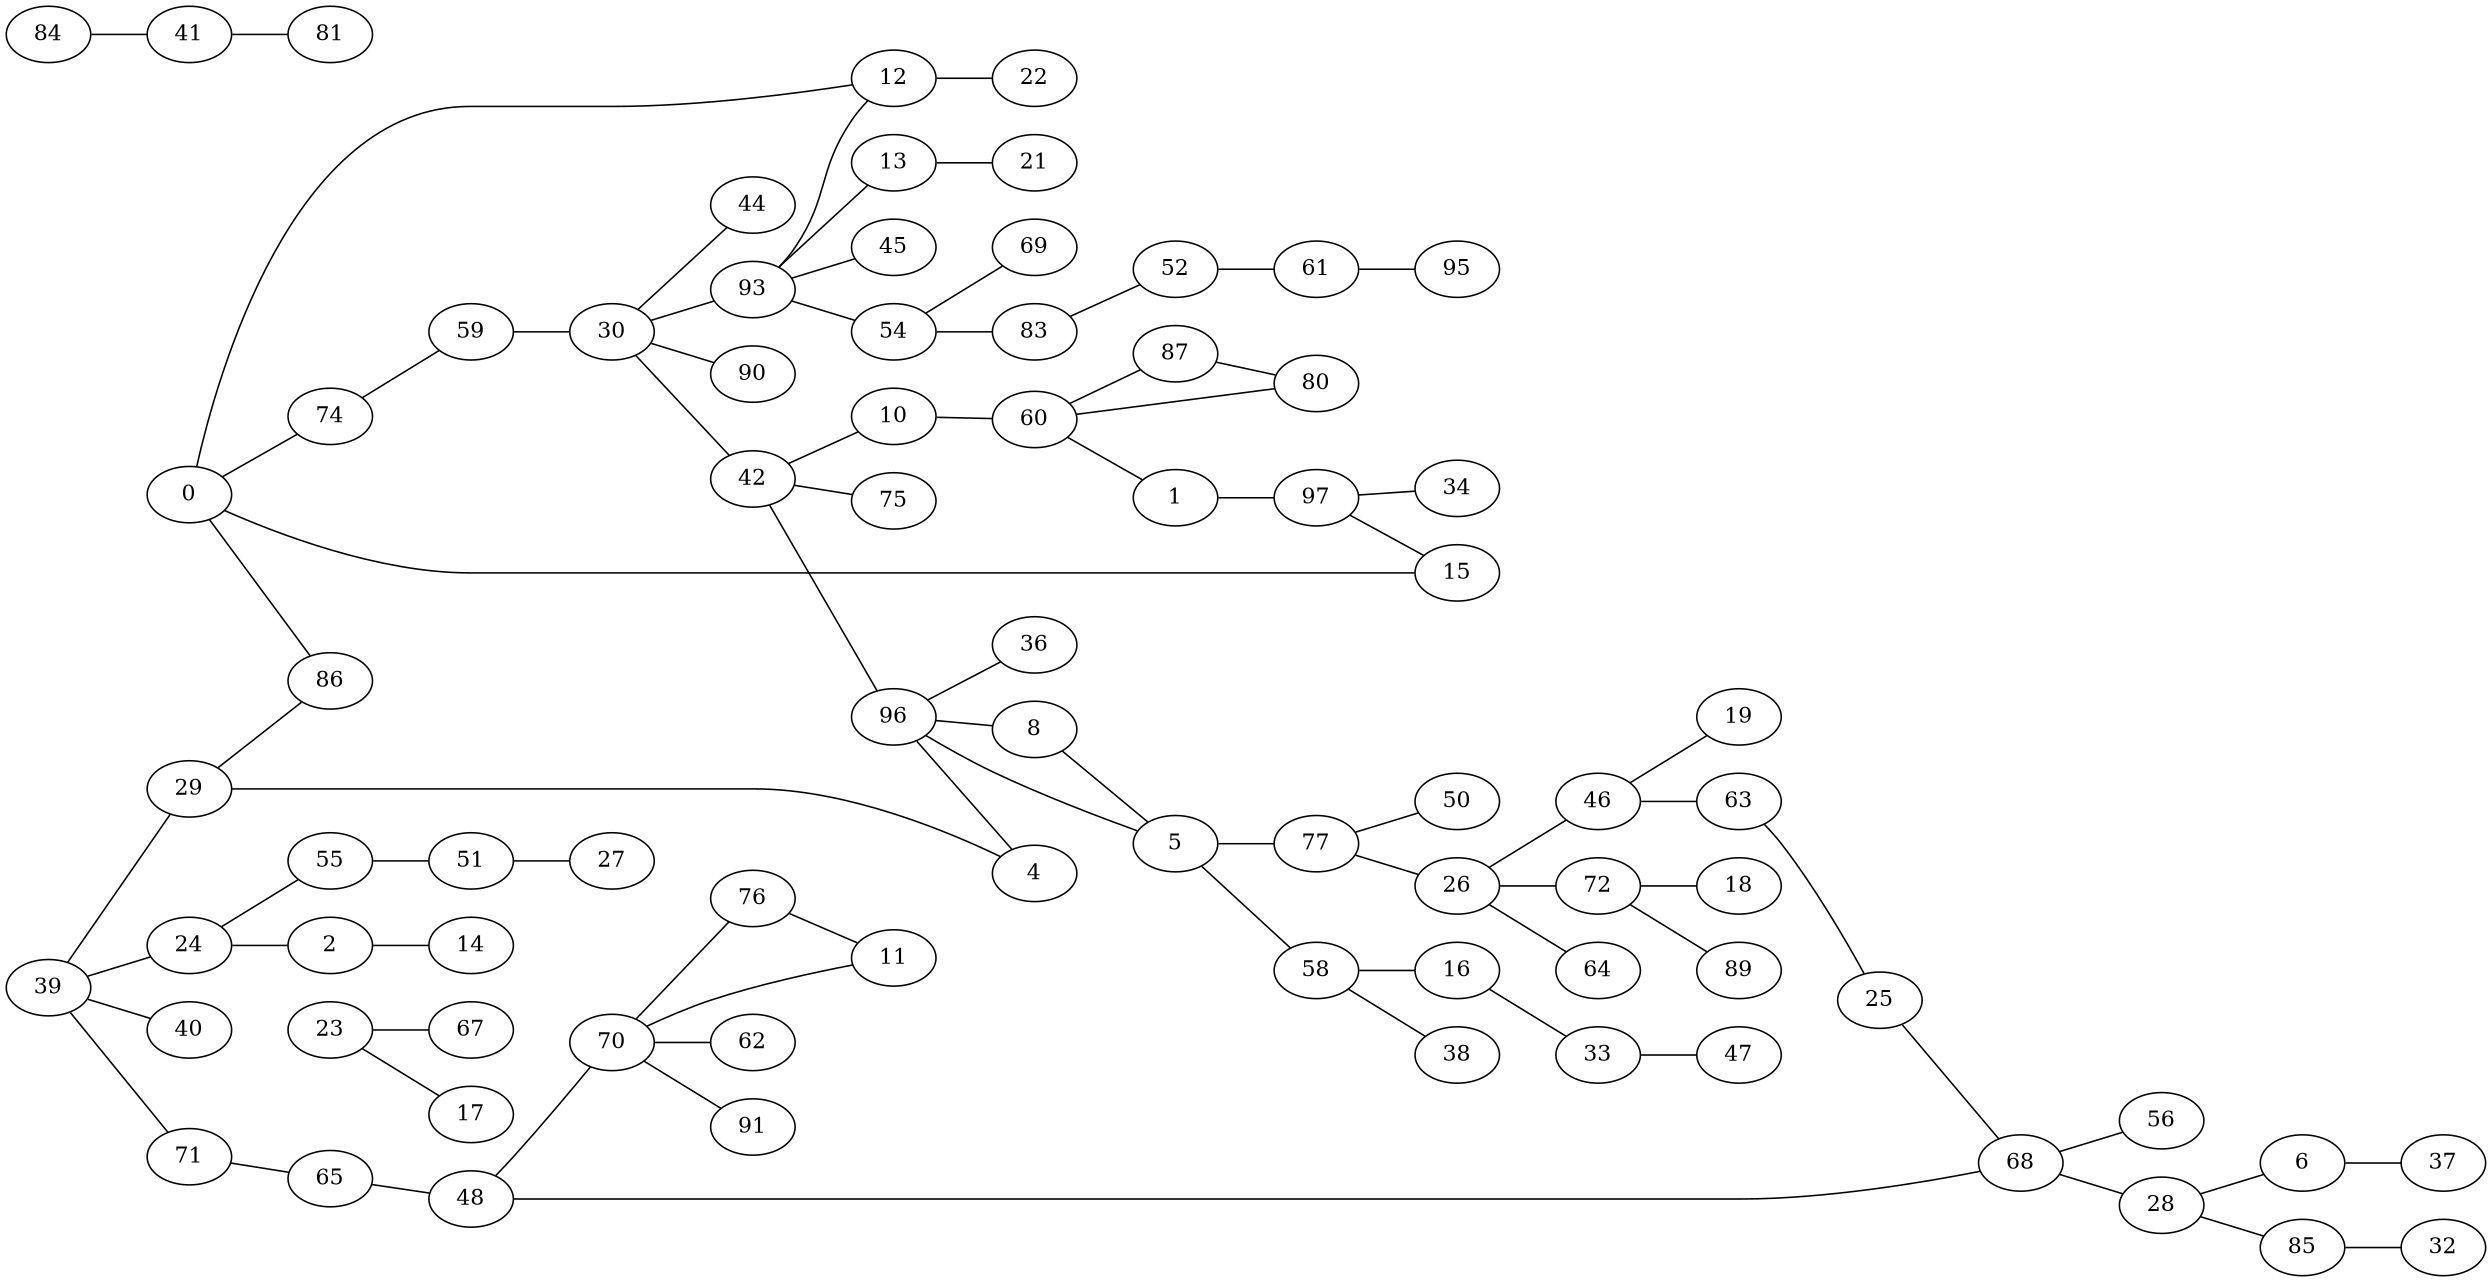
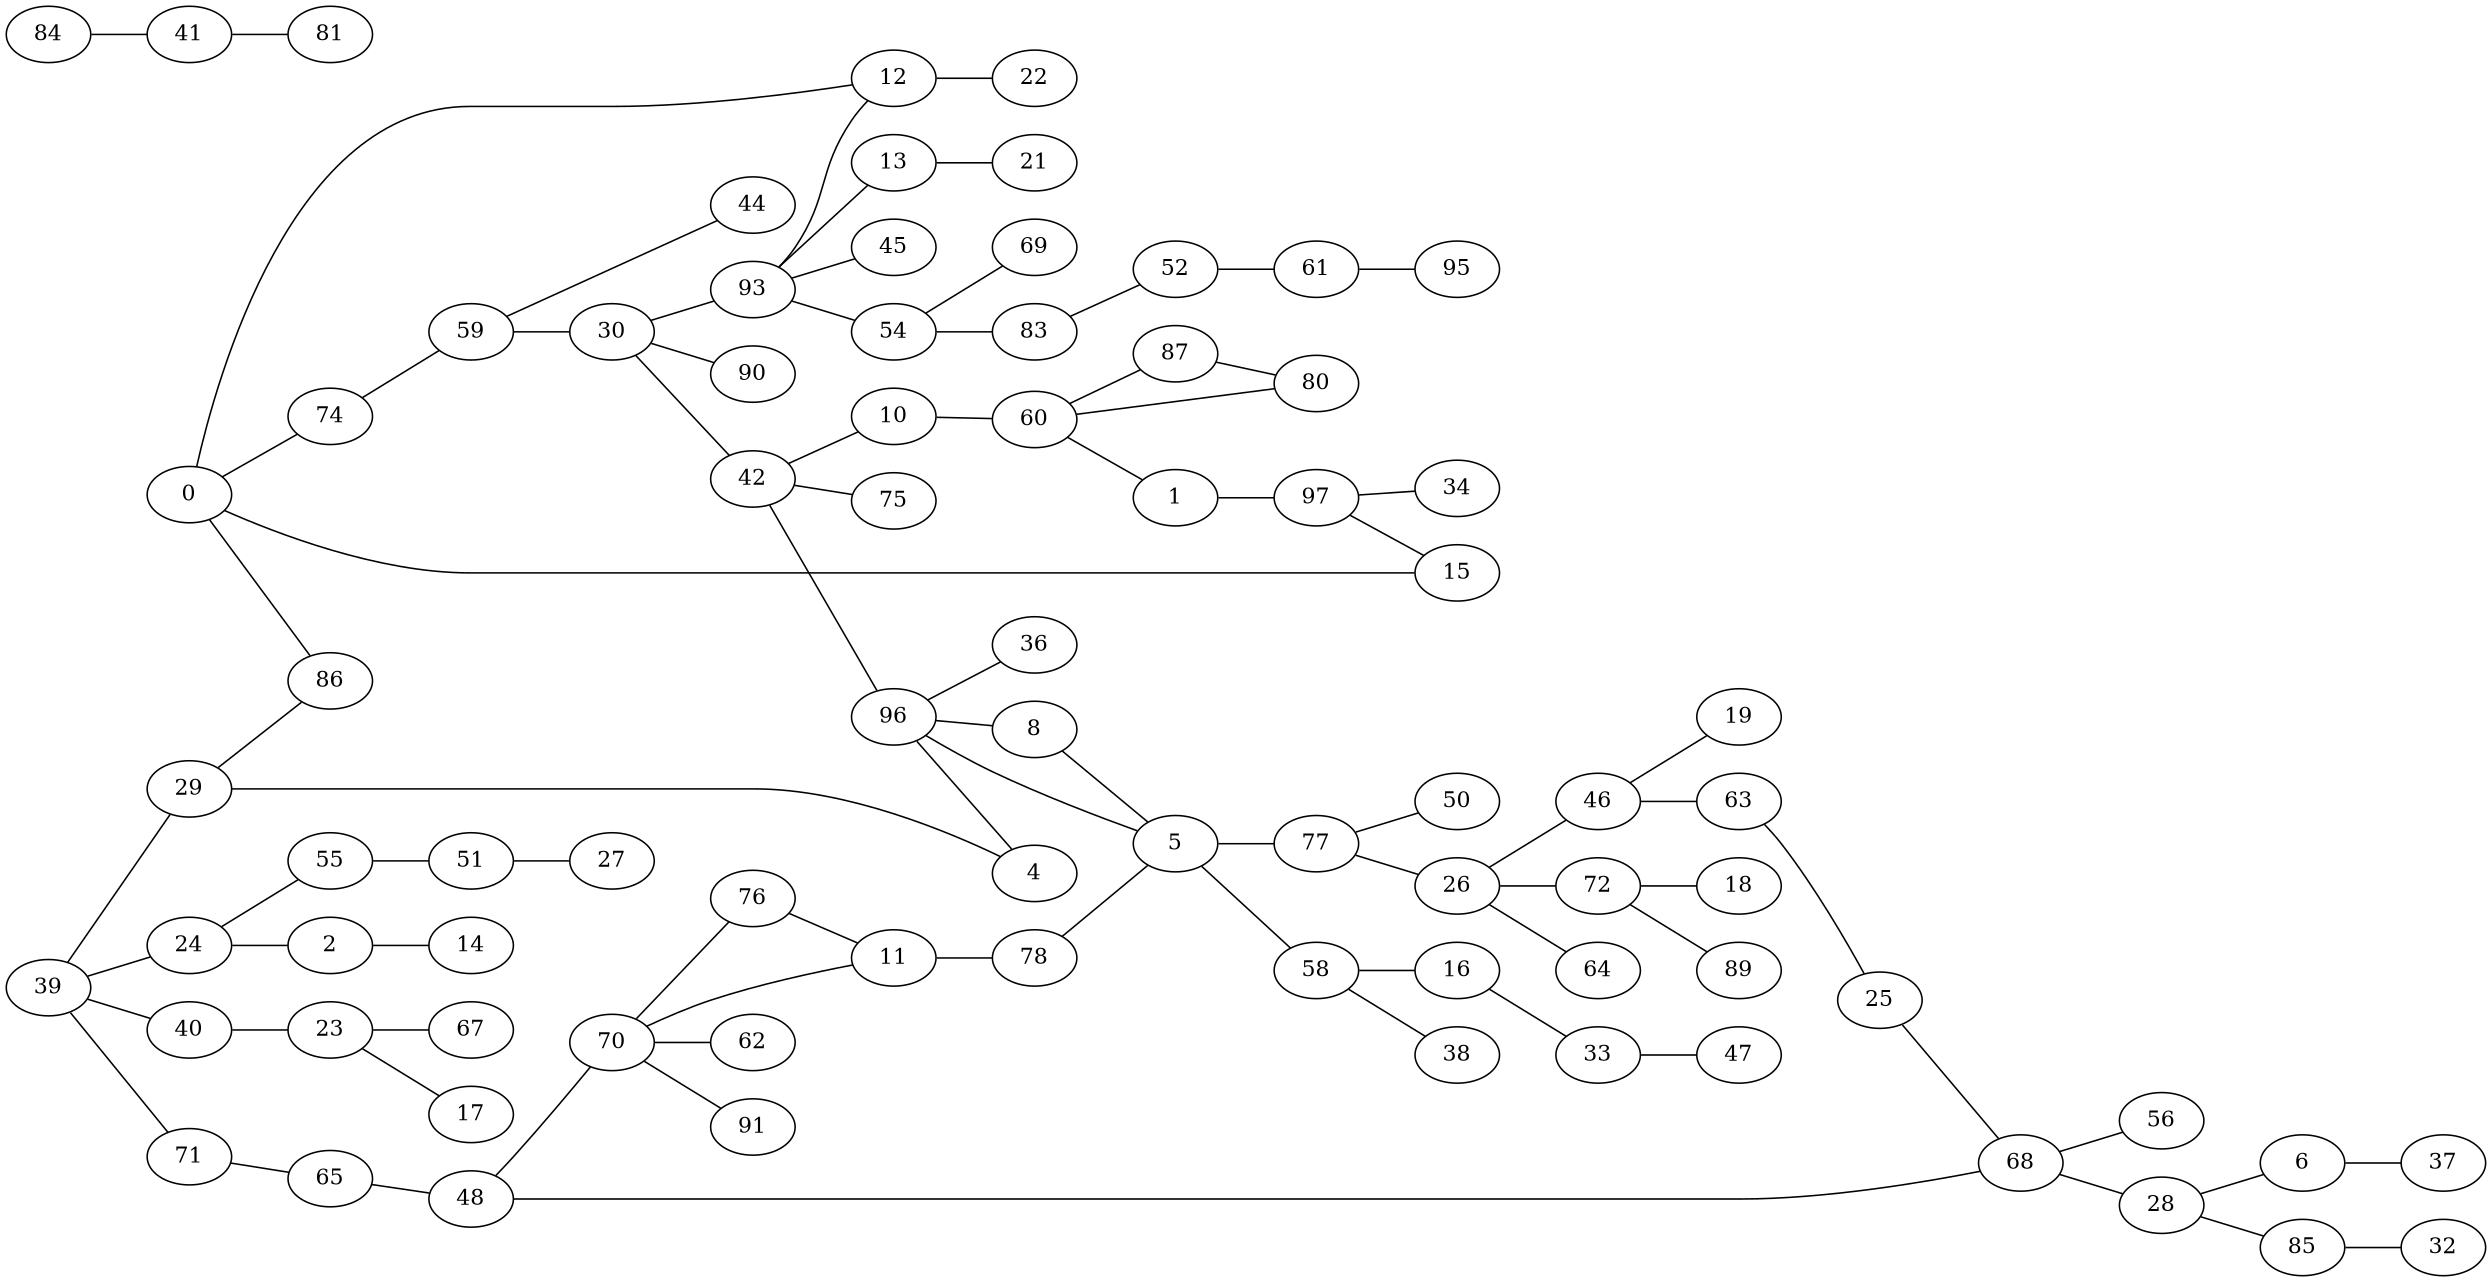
edge "44" -- "30": now "44" -- "59"
node "78": added
edge "40" -- "23": added
